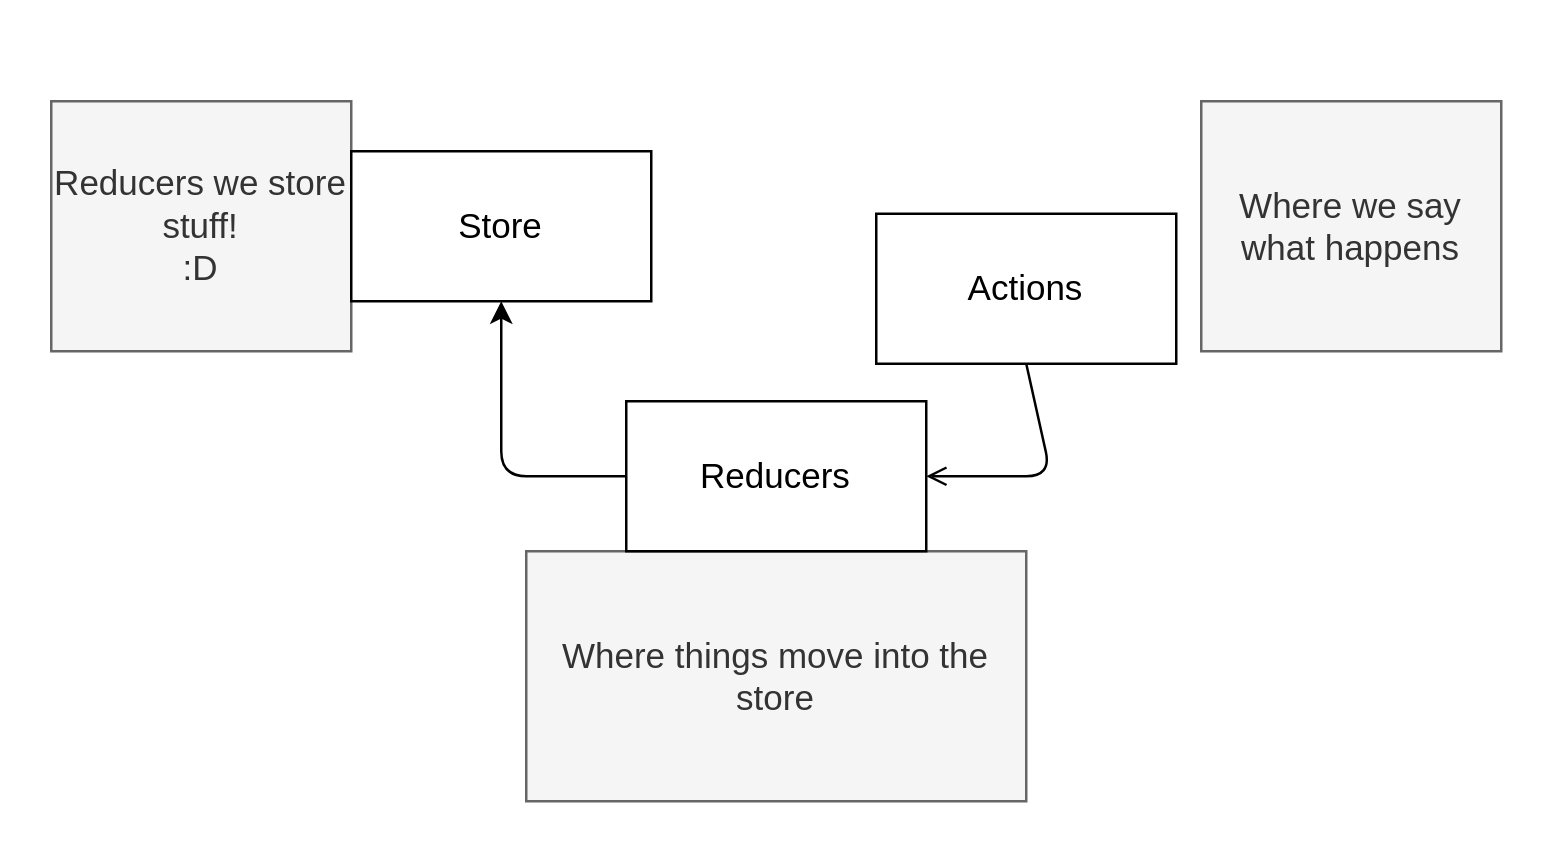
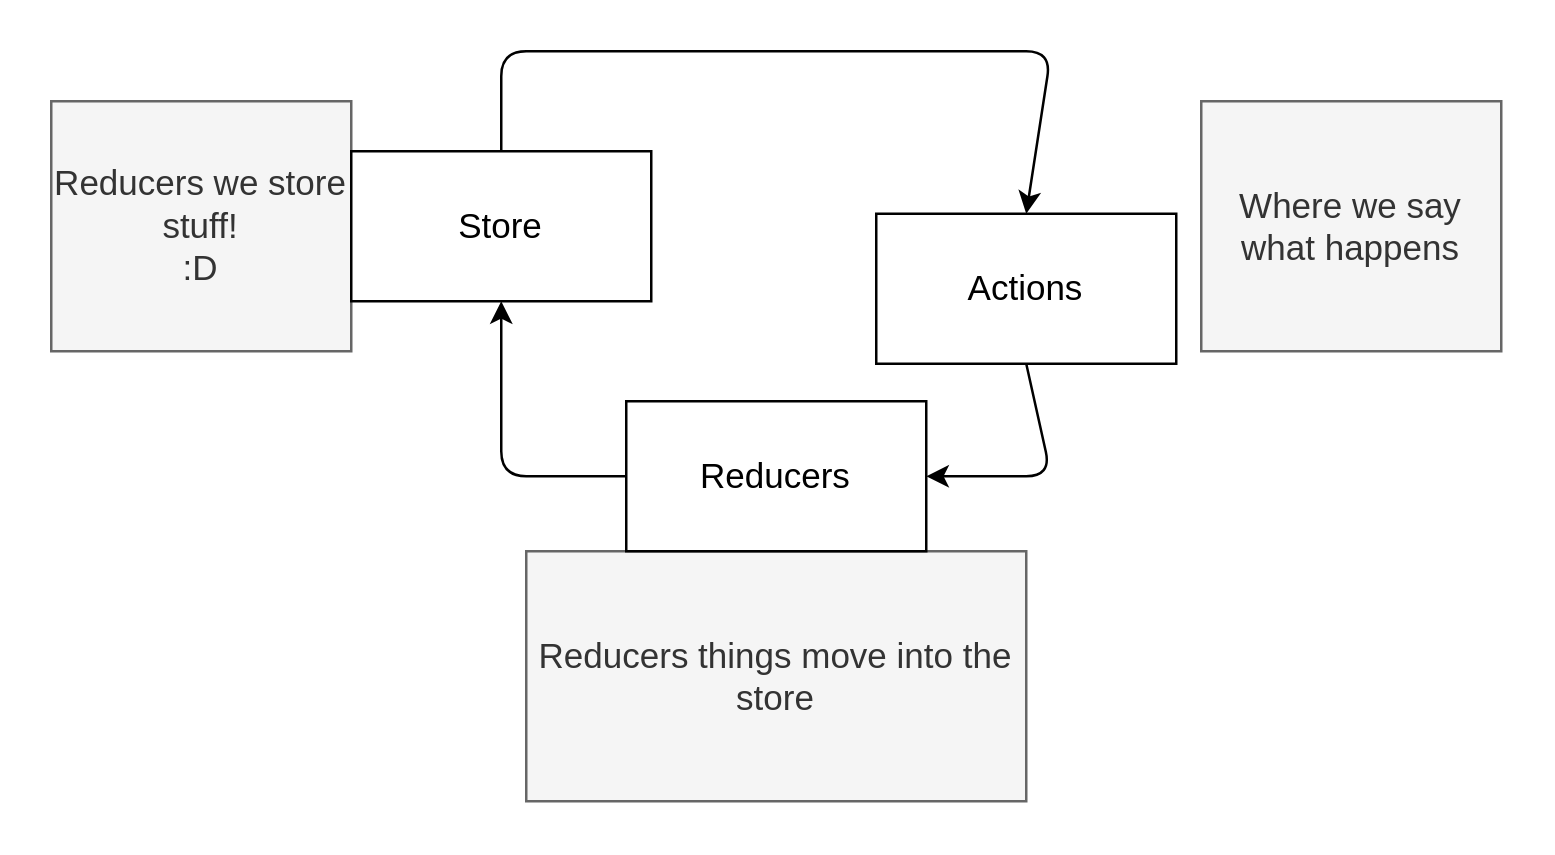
edge "Store" -> "Actions": added
edge "Actions" -> "Reducers": arrowhead open -> classic
node "Where things move into the store": label "Where things move into the store" -> "Reducers things move into the store"
